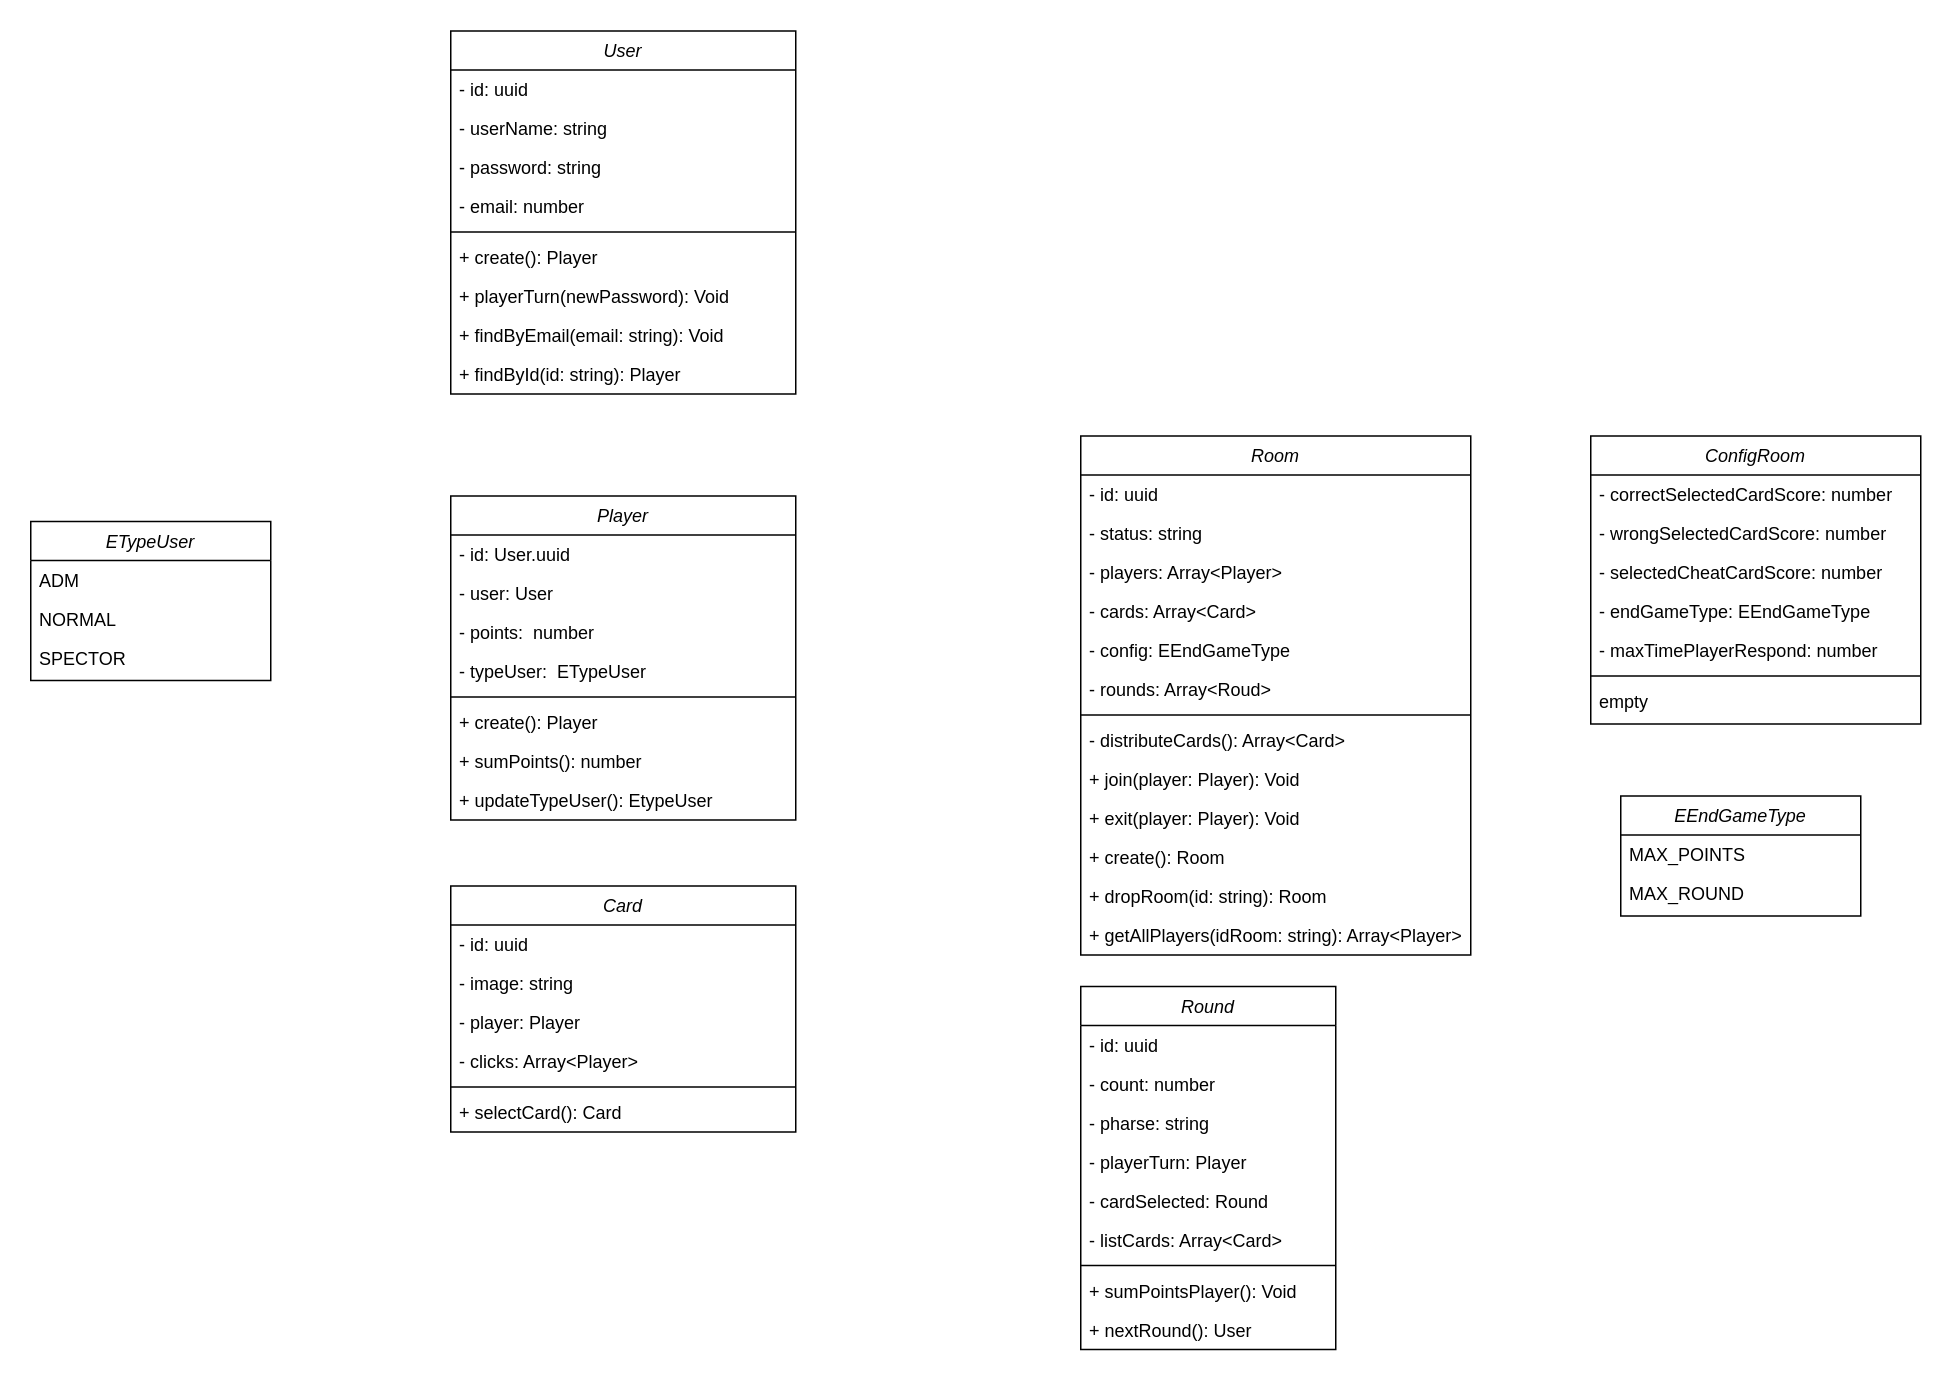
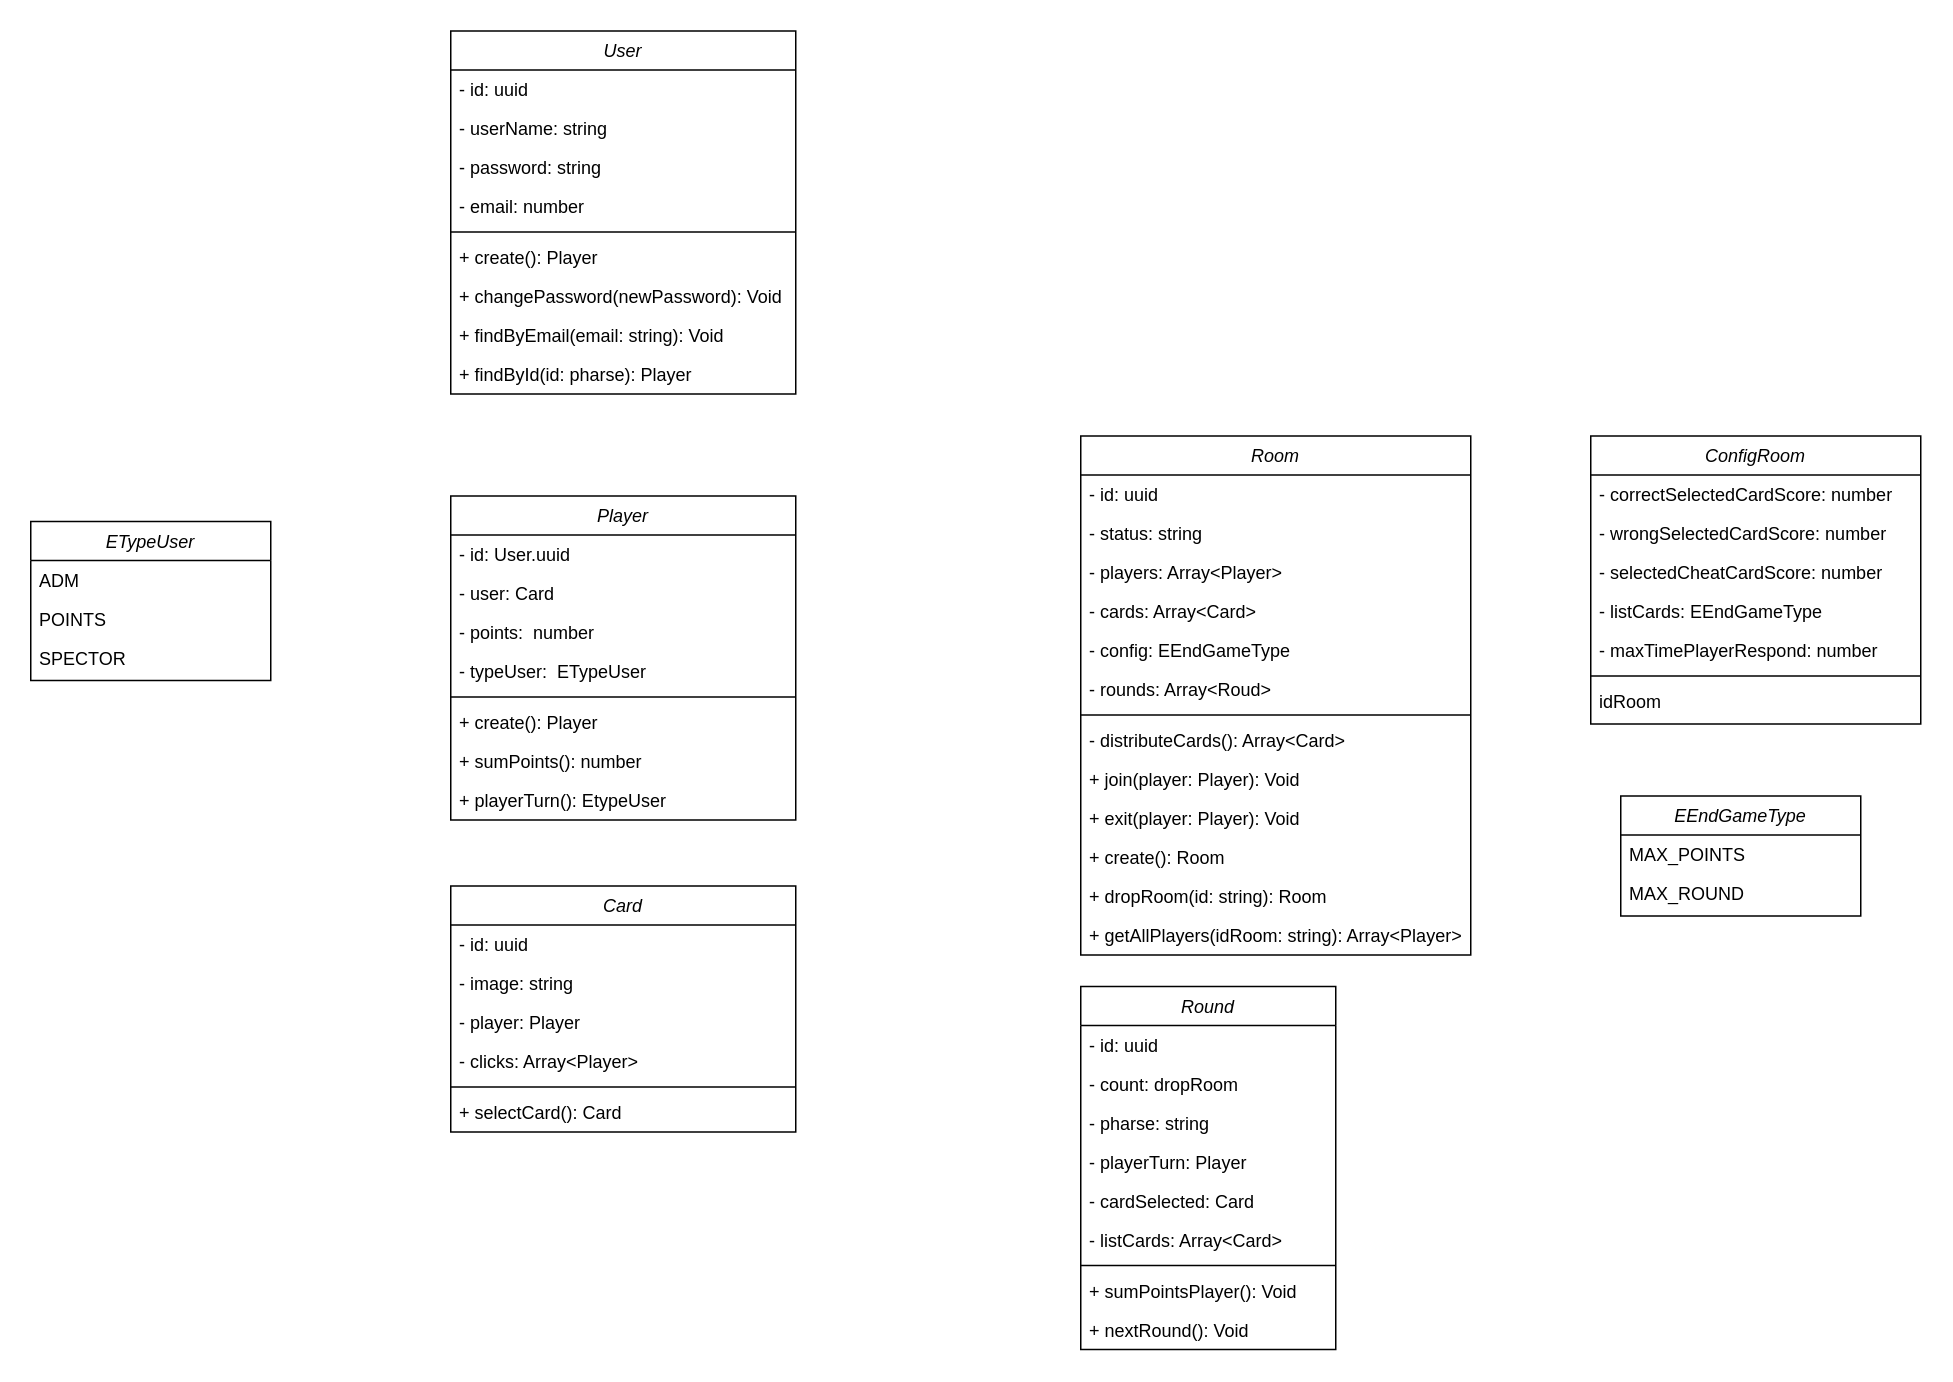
node "+ playerTurn(newPassword): Void": label "+ playerTurn(newPassword): Void" -> "+ changePassword(newPassword): Void"
node "+ findById(id: string): Player": label "+ findById(id: string): Player" -> "+ findById(id: pharse): Player"
node "- user: User": label "- user: User" -> "- user: Card"
node "- endGameType: EEndGameType": label "- endGameType: EEndGameType" -> "- listCards: EEndGameType"
node "NORMAL": label "NORMAL" -> "POINTS"
node "empty": label "empty" -> "idRoom"
node "+ updateTypeUser(): EtypeUser": label "+ updateTypeUser(): EtypeUser" -> "+ playerTurn(): EtypeUser"
node "- count: number": label "- count: number" -> "- count: dropRoom"
node "- cardSelected: Round": label "- cardSelected: Round" -> "- cardSelected: Card"
node "+ nextRound(): User": label "+ nextRound(): User" -> "+ nextRound(): Void"
